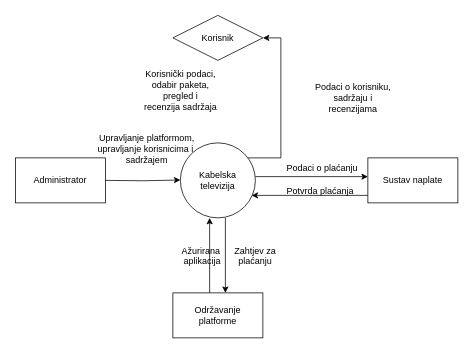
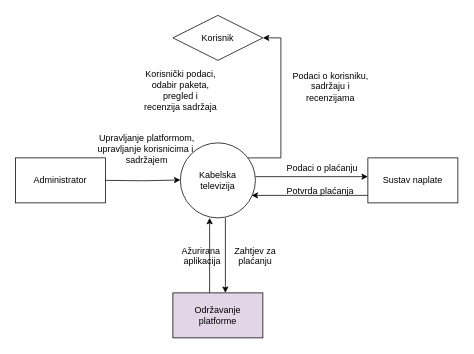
node "Podaci o korisniku, sadržaju i recenzijama": moved (353, 98) -> (330, 87)
node "Održavanje platforme": fillcolor #ffffff -> #e1d5e7
